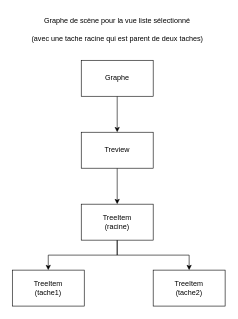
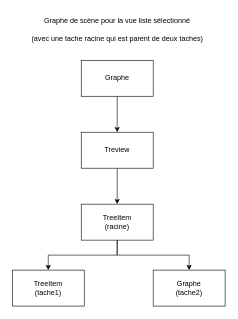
node "TreeItem (tache2)": label "TreeItem (tache2)" -> "Graphe (tache2)"
